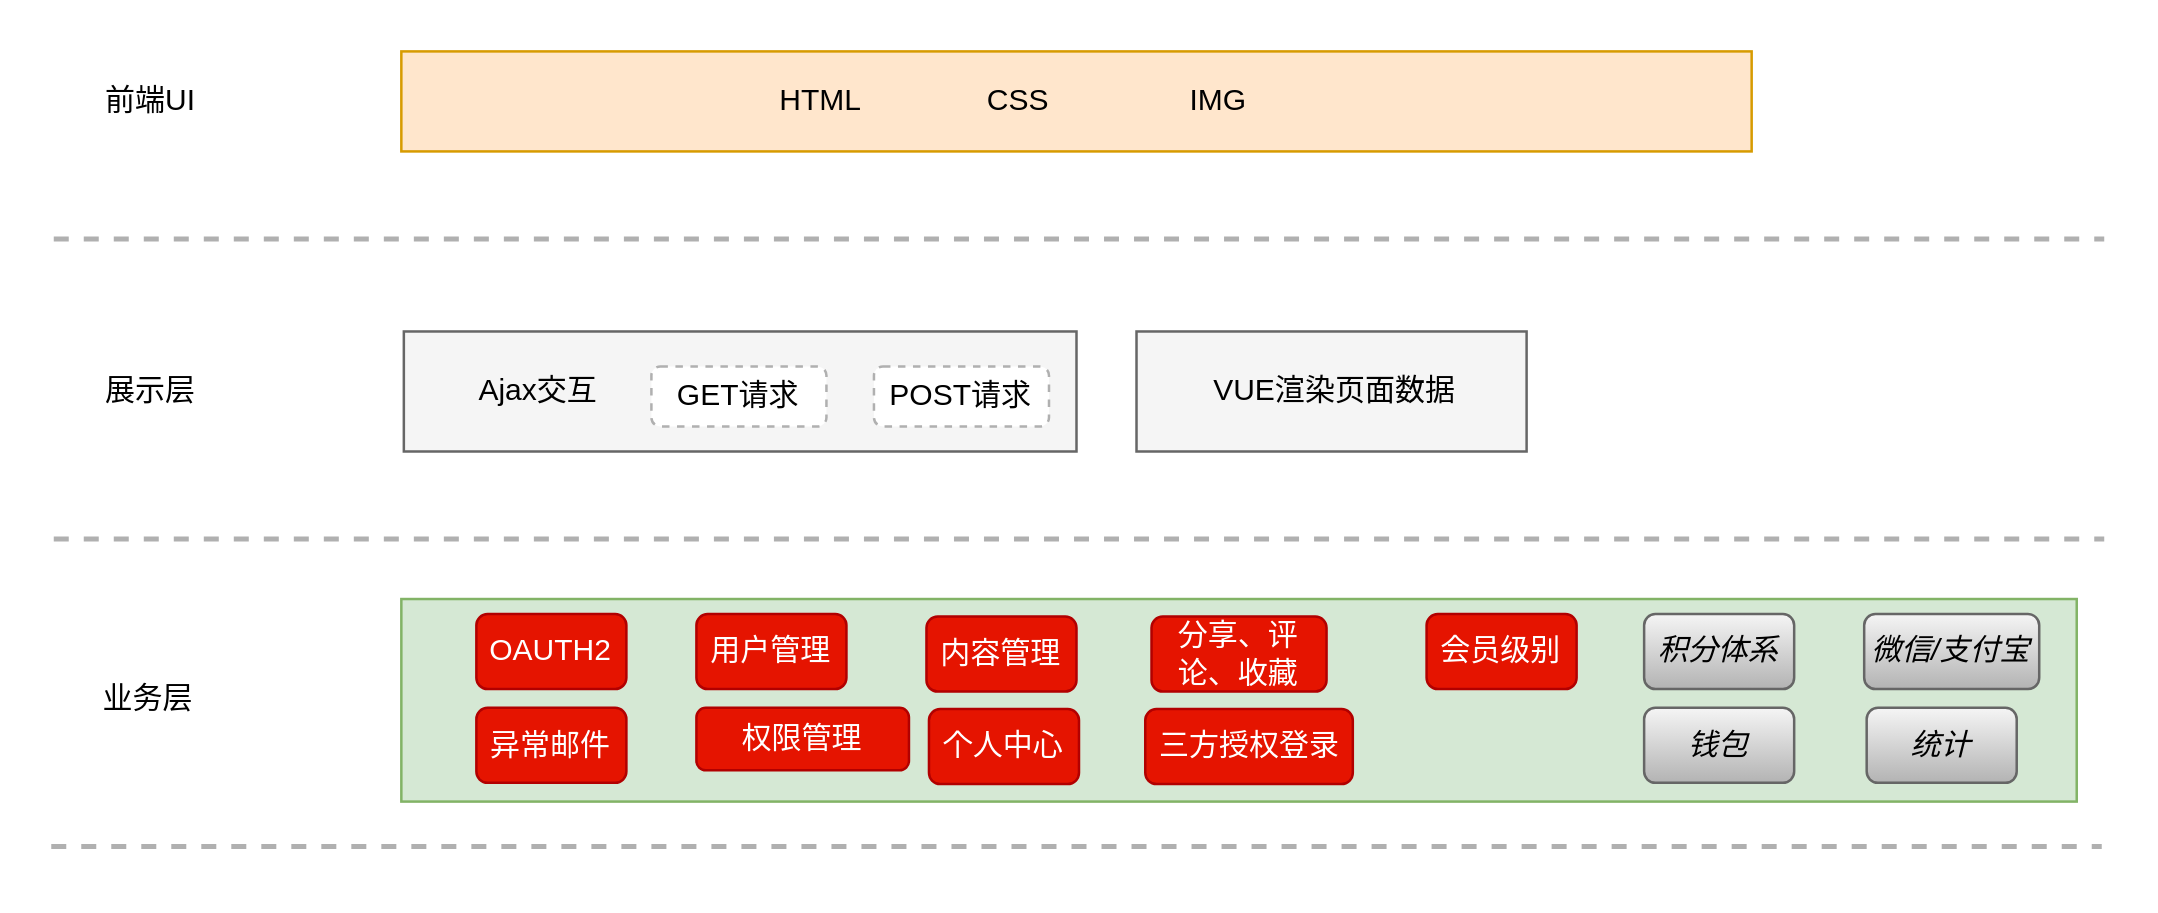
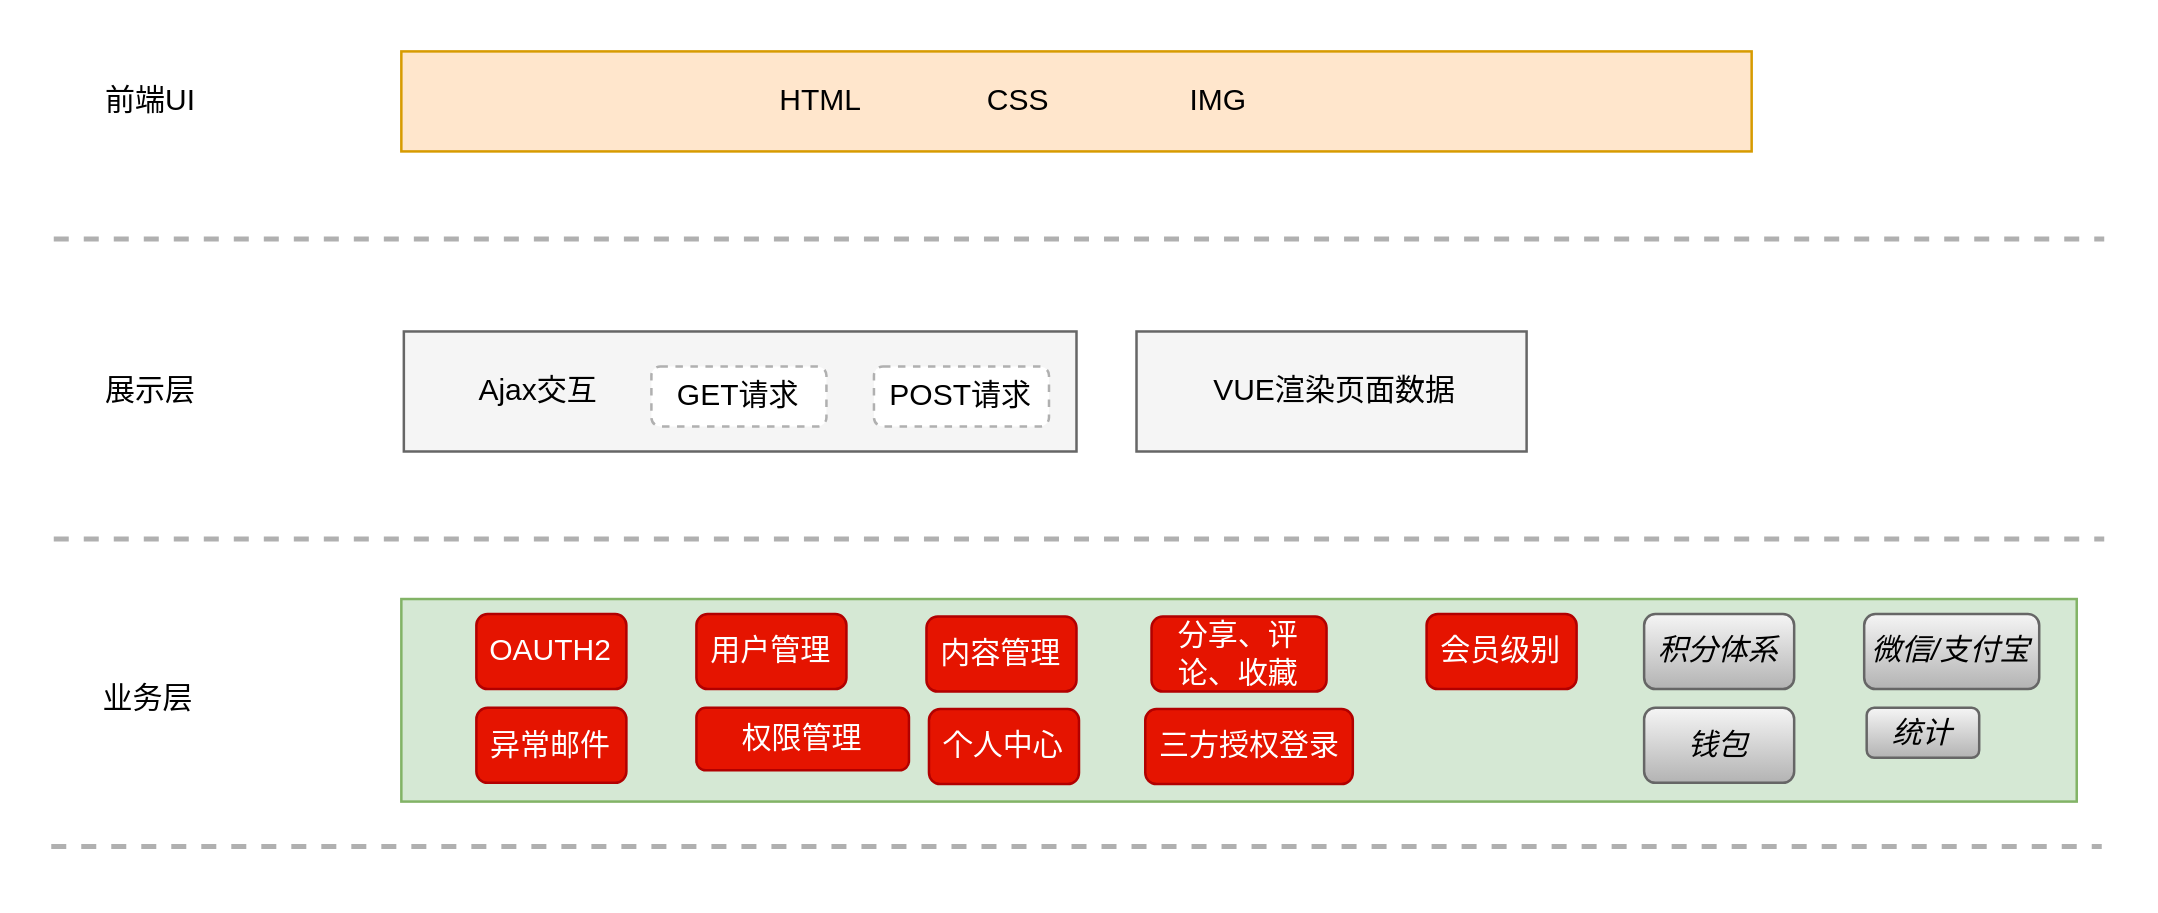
node "统计": size 150x75 -> 113x50
